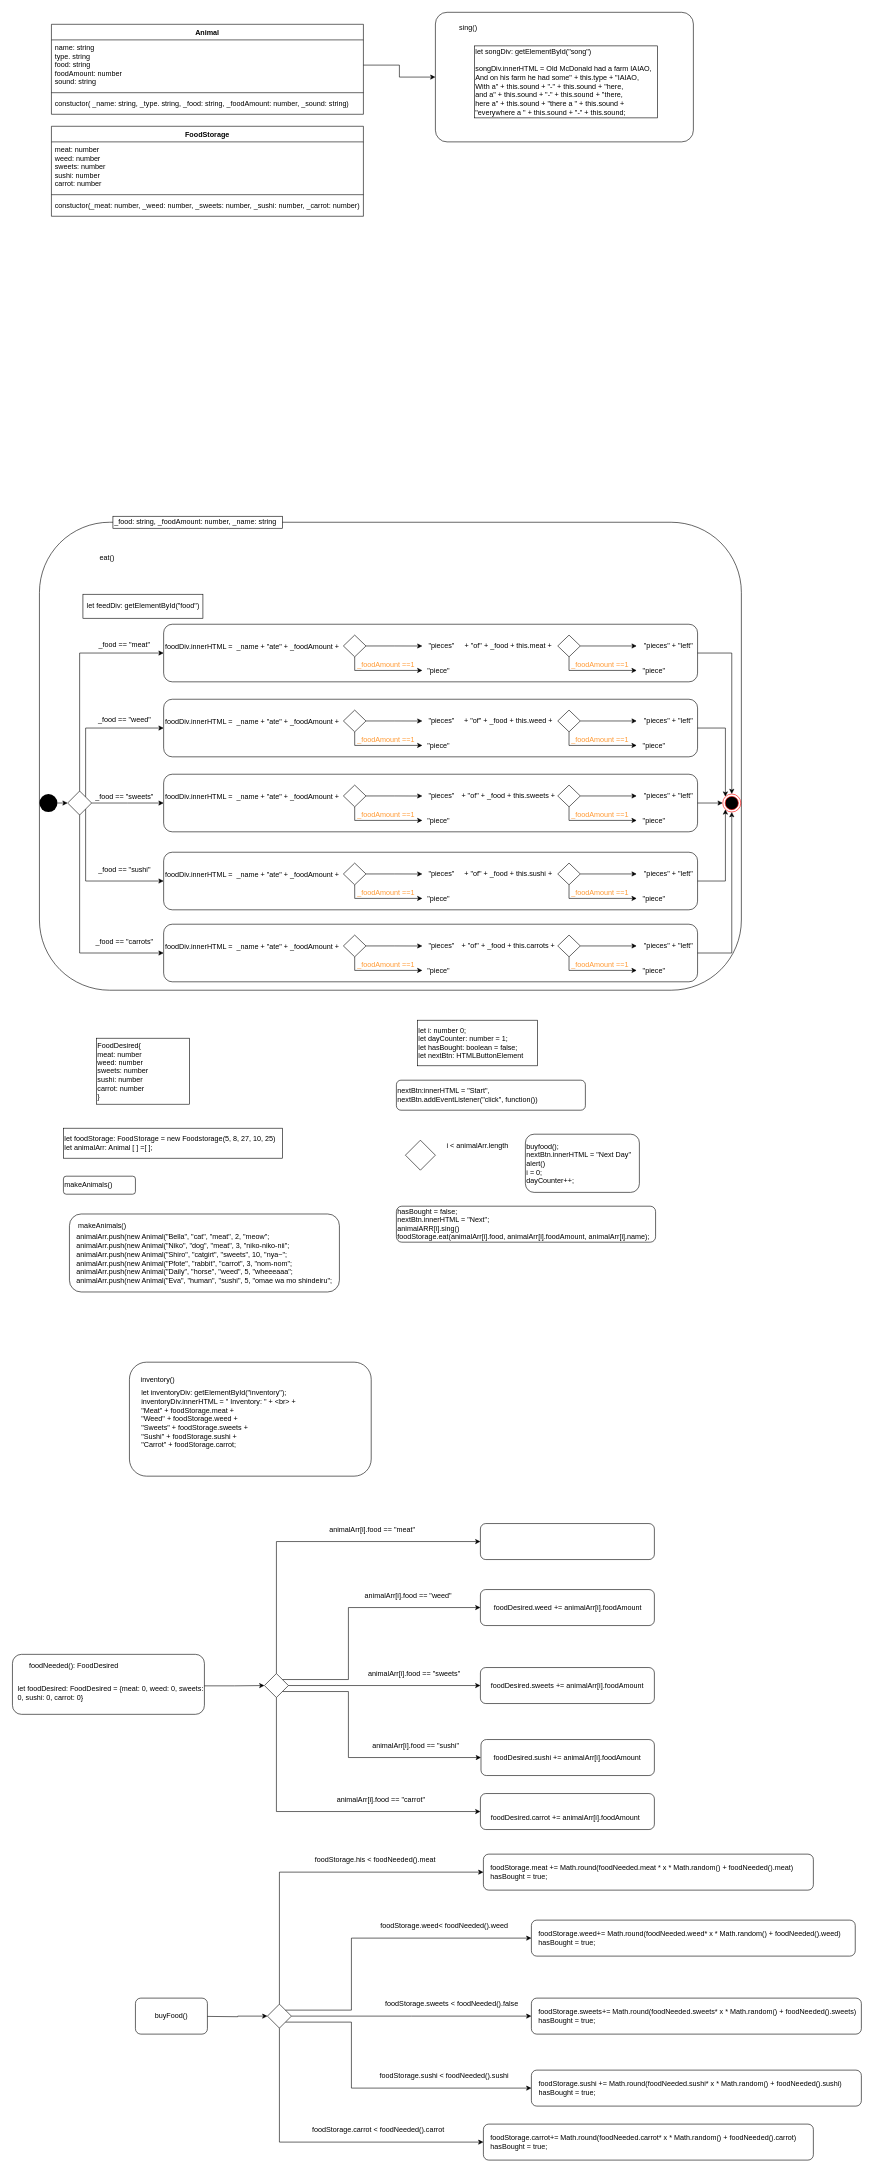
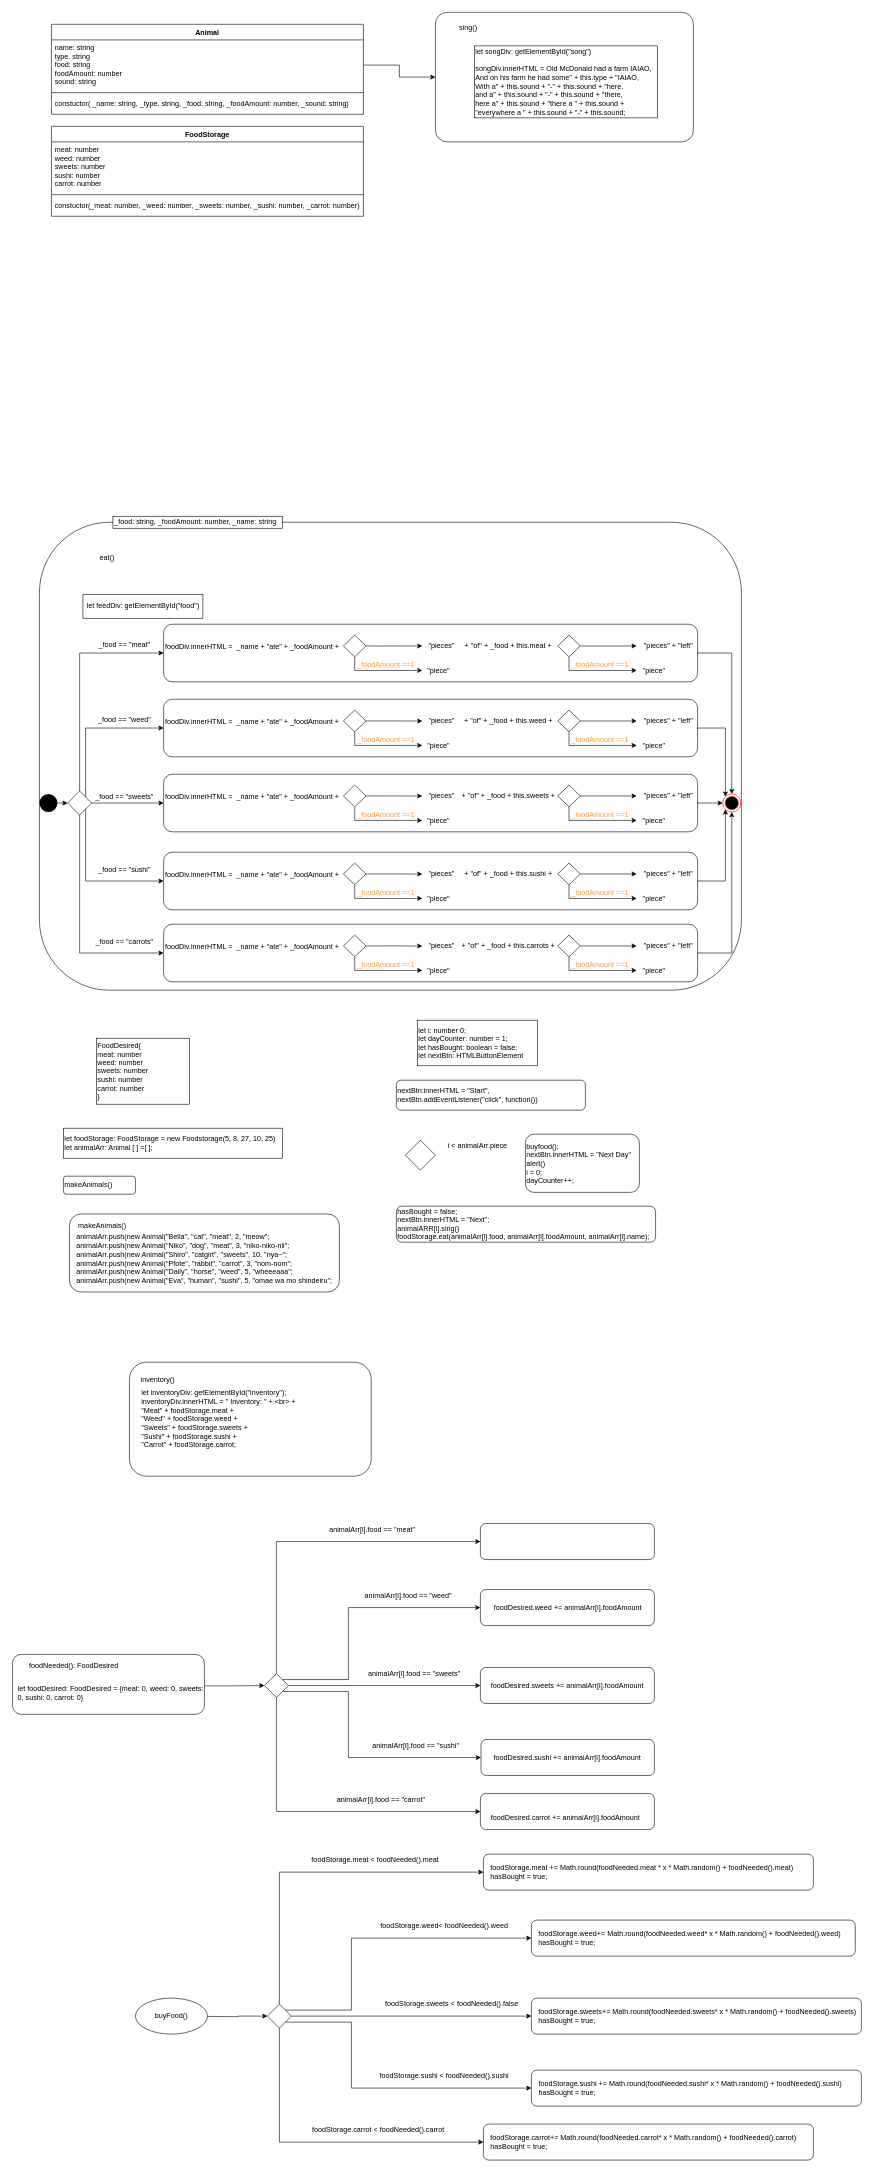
node "i < animalArr.length": label "i < animalArr.length" -> "i < animalArr.piece"
node "foodStorage.his < foodNeeded().meat": label "foodStorage.his < foodNeeded().meat" -> "foodStorage.meat < foodNeeded().meat"
node "buyFood()": shape rounded rectangle -> ellipse
